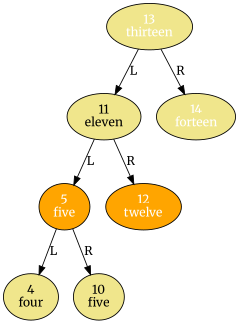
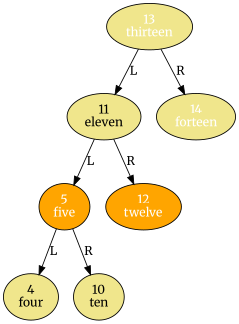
node "10 five": label "10 five" -> "10 ten"
